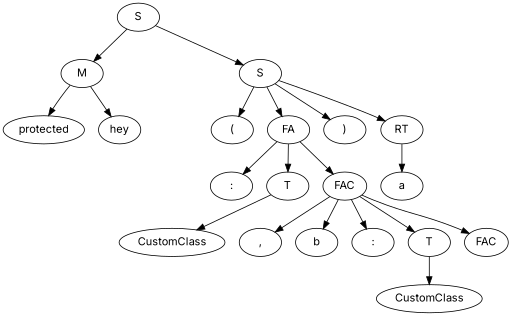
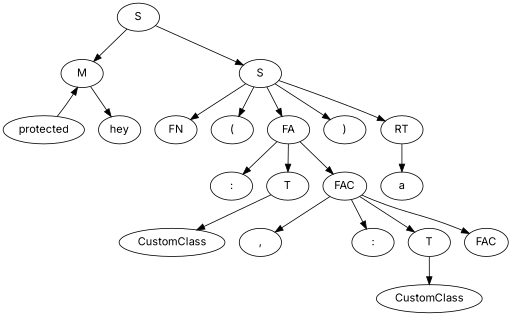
edge "M" -> "protected": reversed
node "FN": added
node "b": removed
